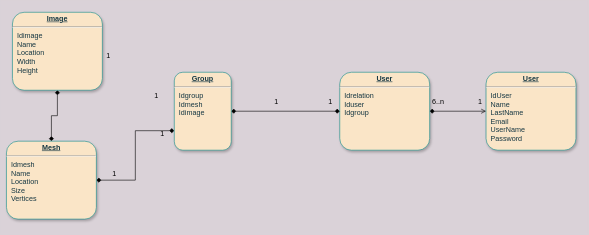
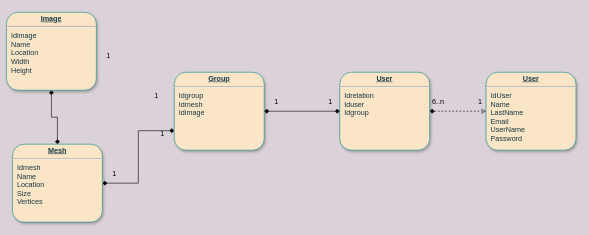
node "Image Idimage Name Location Width Height": moved (57, 51) -> (51, 51)
node "Group Idgroup Idmesh Idimage": size 57x78 -> 90x78
edge "User Idrelation Iduser Idgroup" -- "User IdUser Name LastName Email UserName Password": style solid -> dashed
node "Mesh Idmesh Name Location Size Vertices": moved (51, 180) -> (57, 183)
